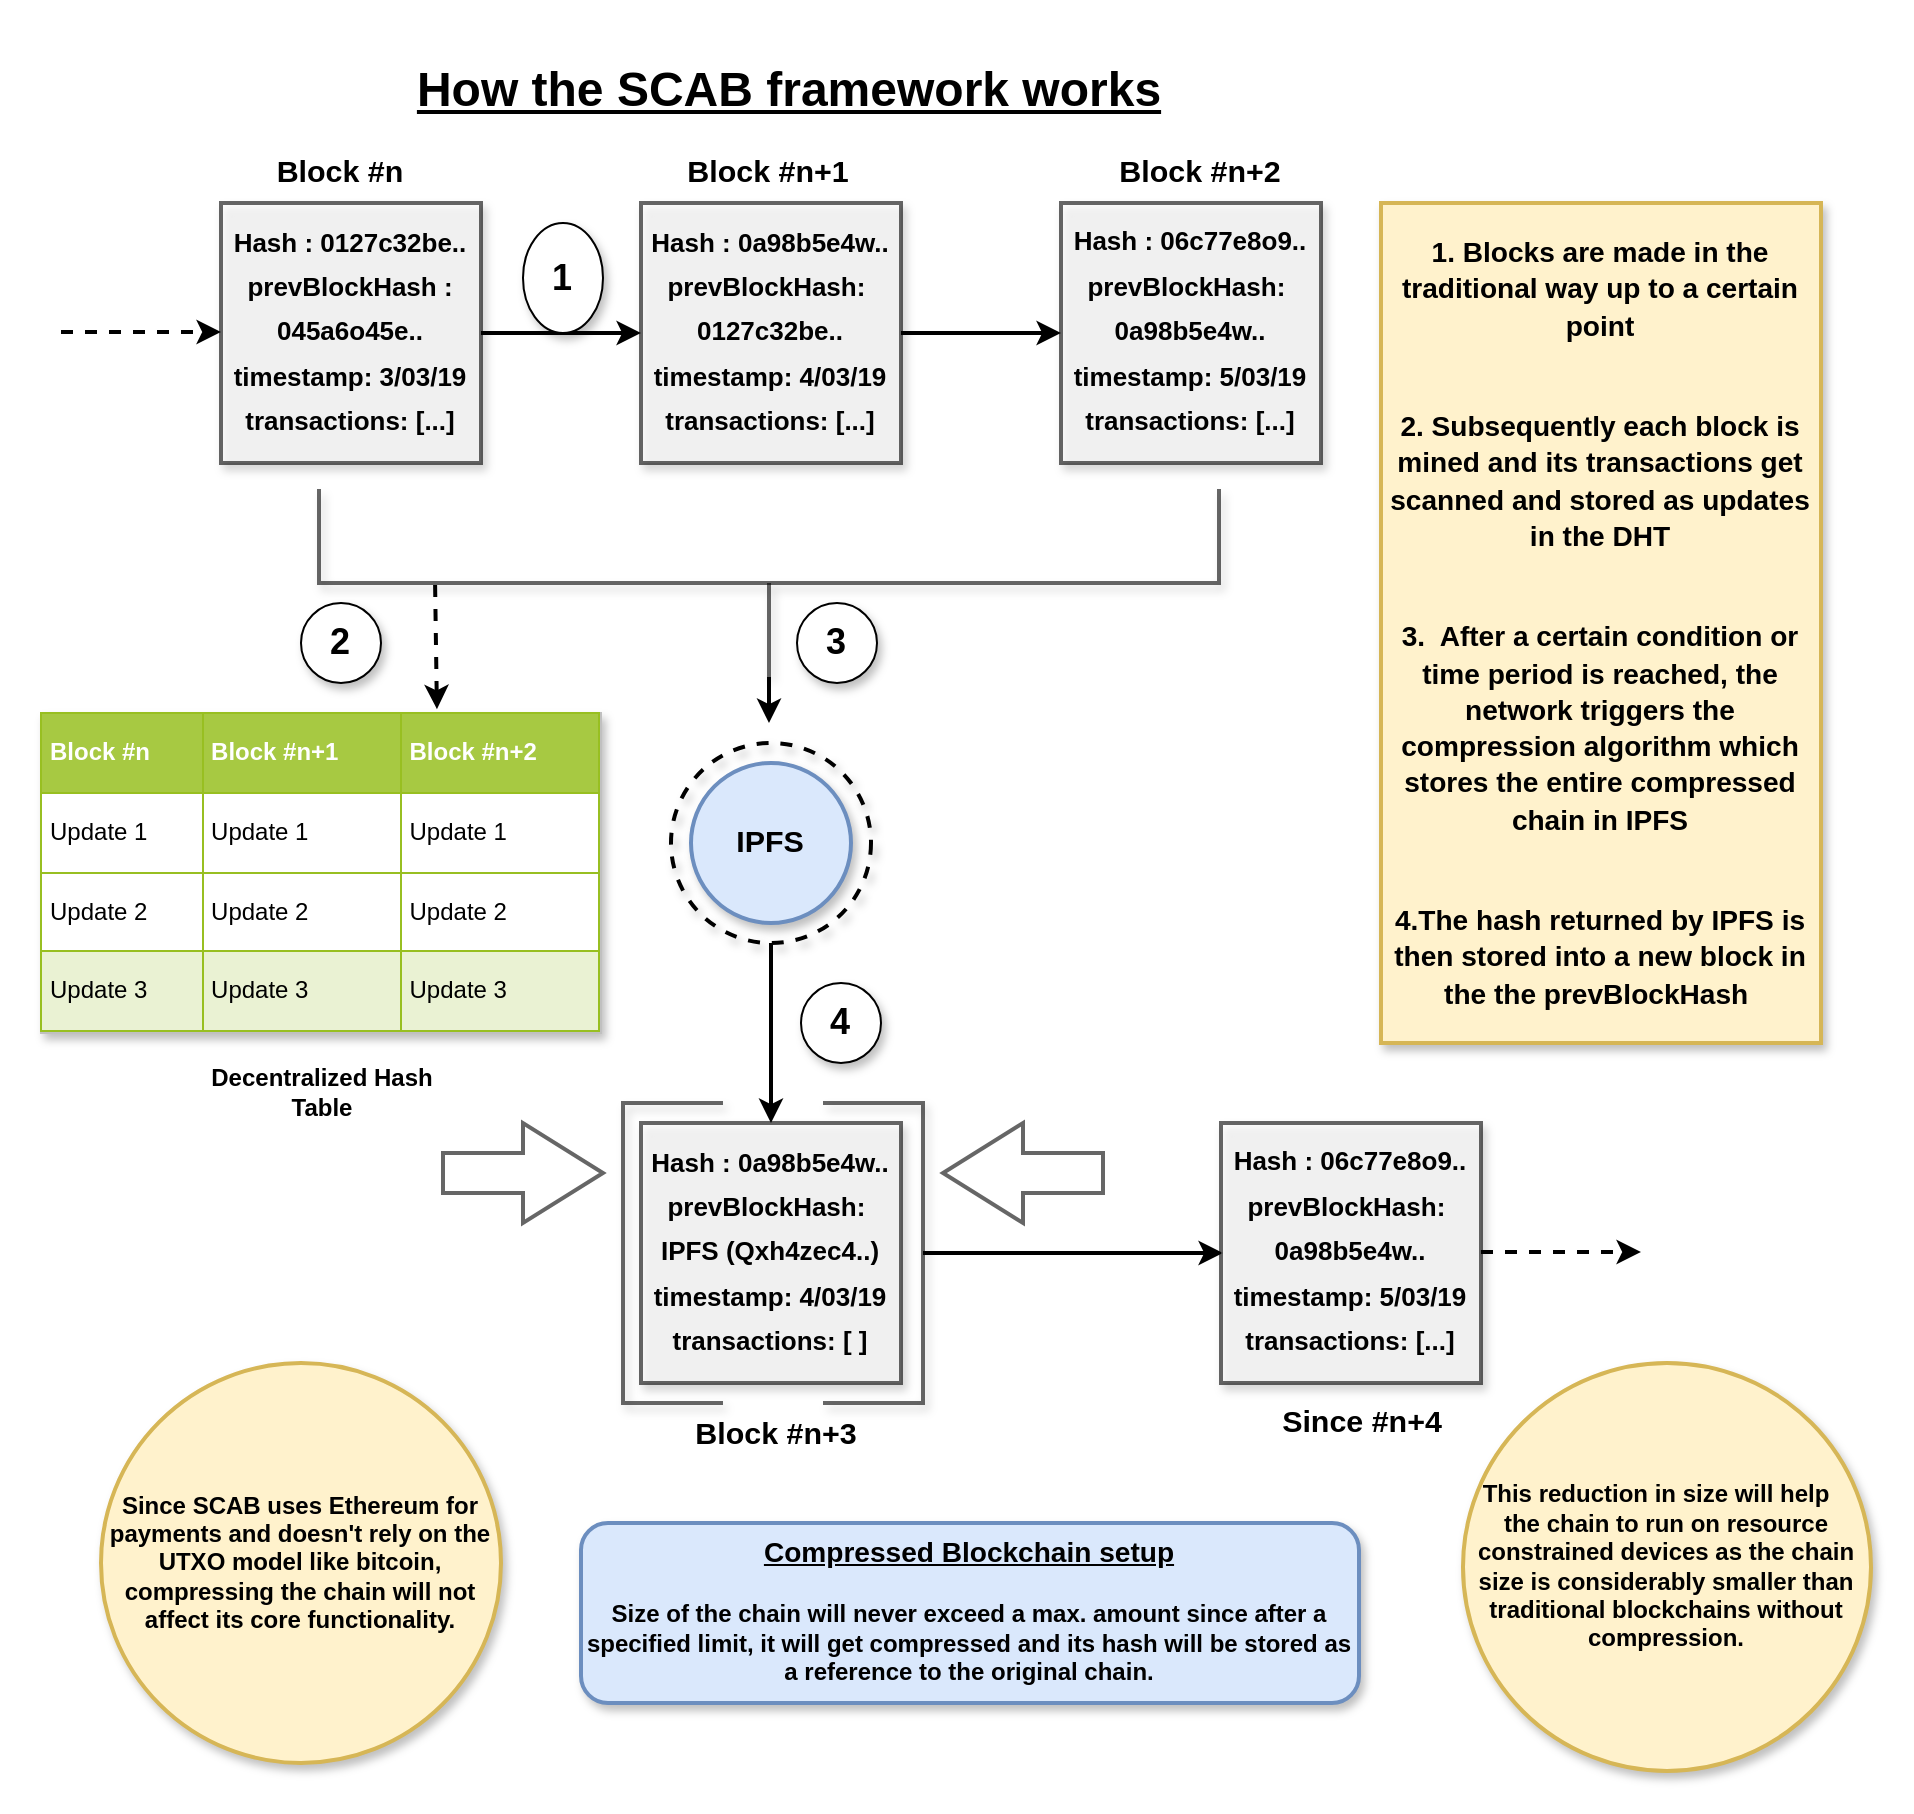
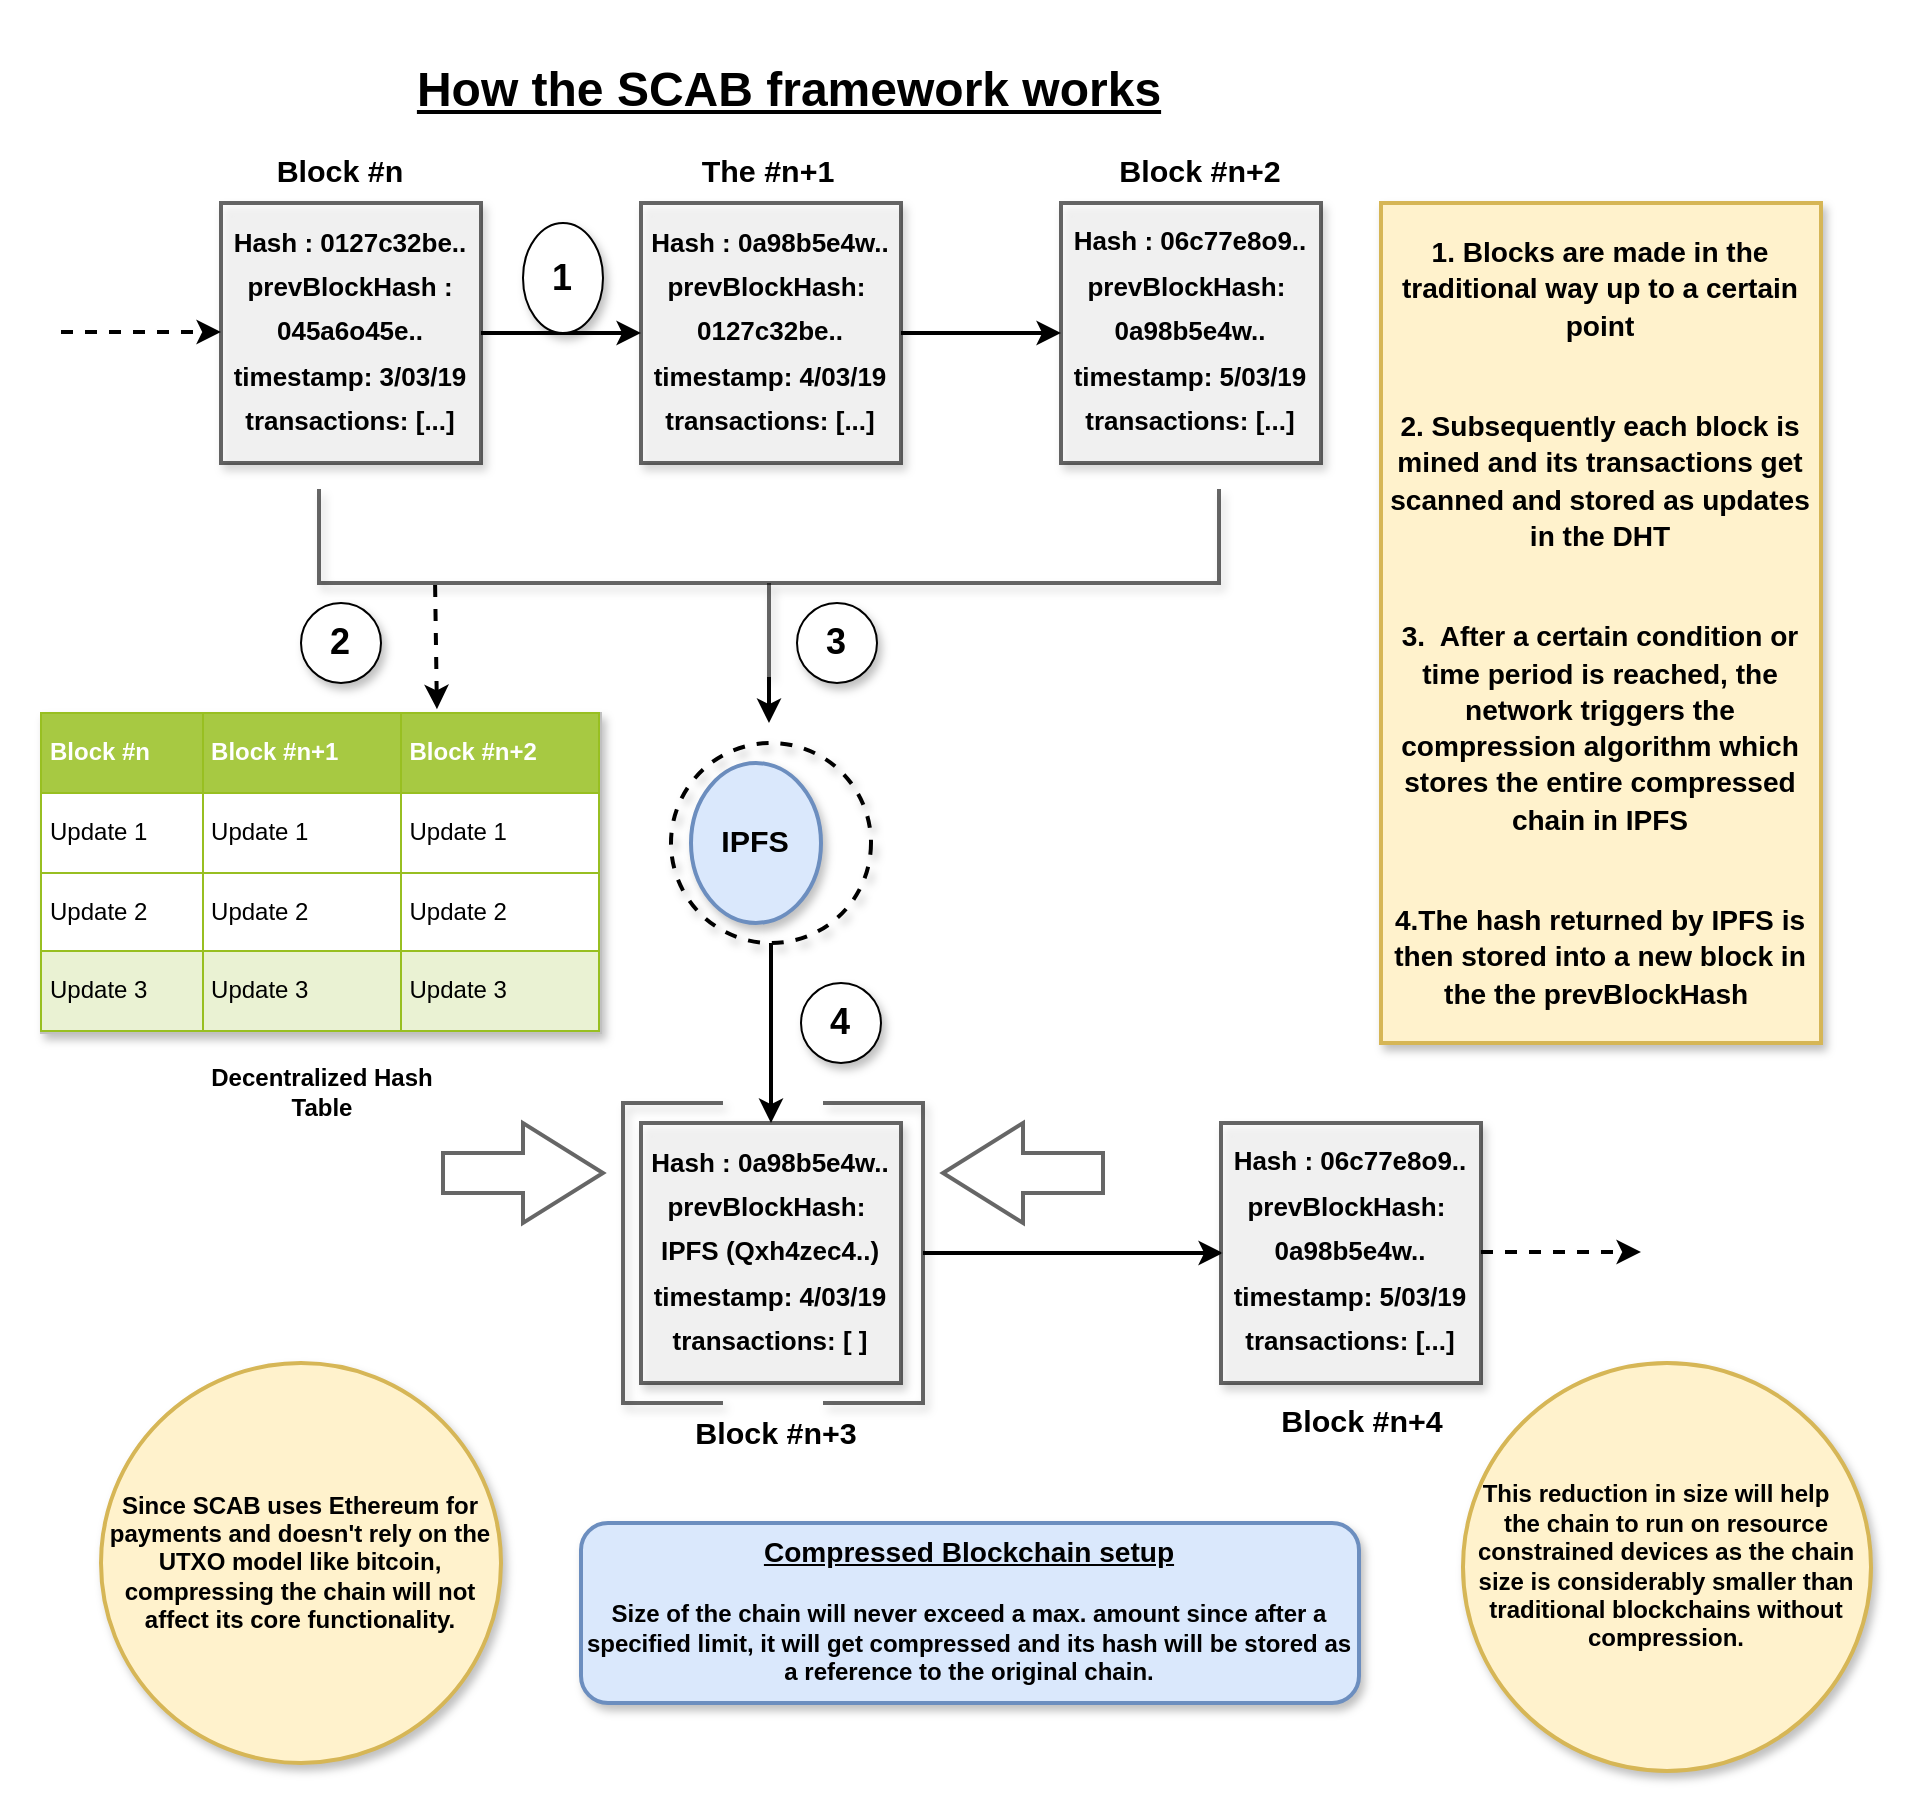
node "Block #n+1": label "Block #n+1" -> "The #n+1"
node "IPFS": size 160x160 -> 130x160
node "Since #n+4": label "Since #n+4" -> "Block #n+4"
